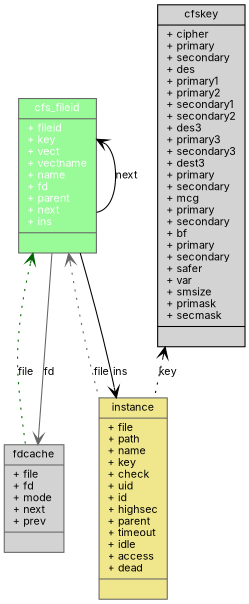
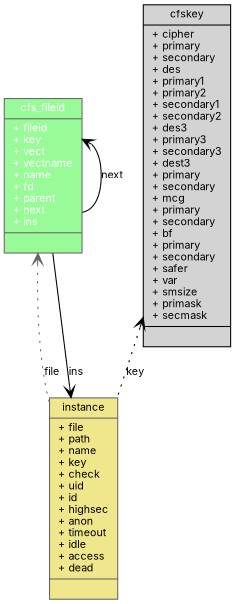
node "fdcache": removed
node "instance": text "+ parent" -> "+ anon"
